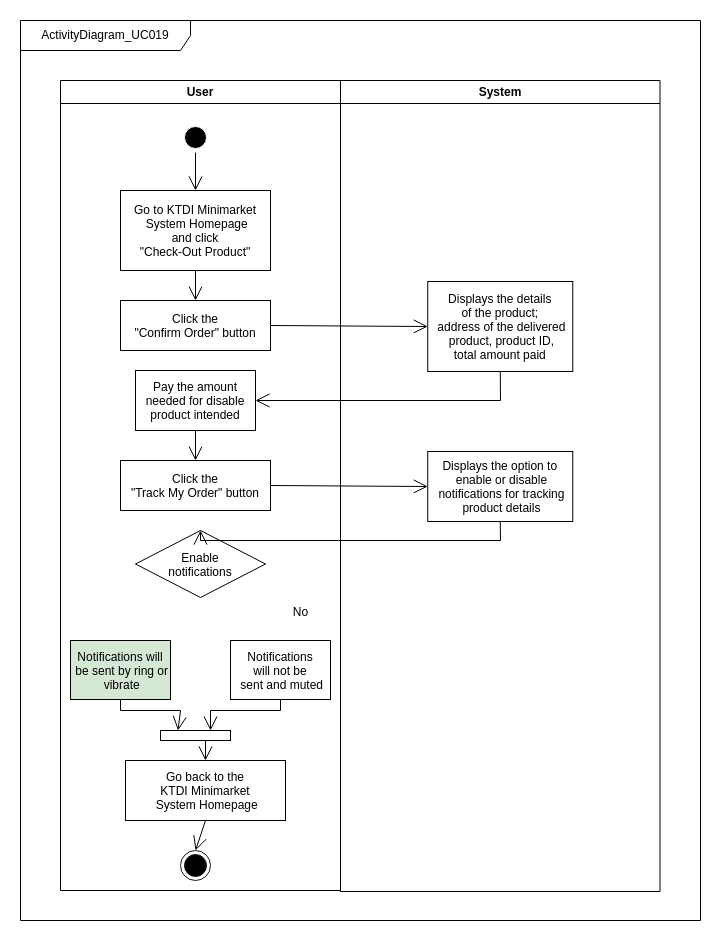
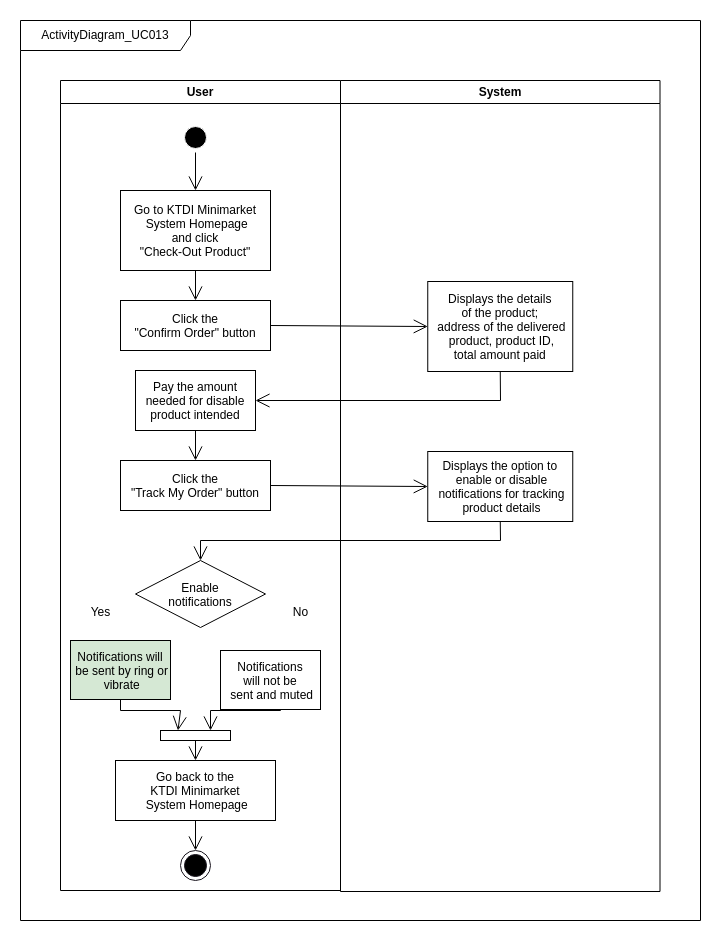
node "ActivityDiagram_UC019": label "ActivityDiagram_UC019" -> "ActivityDiagram_UC013"
node "Enable notifications": moved (201, 564) -> (201, 594)
node "Yes": added
node "Notifications will not be sent and muted": moved (281, 670) -> (271, 680)
node "Go back to the KTDI Minimarket System Homepage": moved (206, 791) -> (196, 791)
